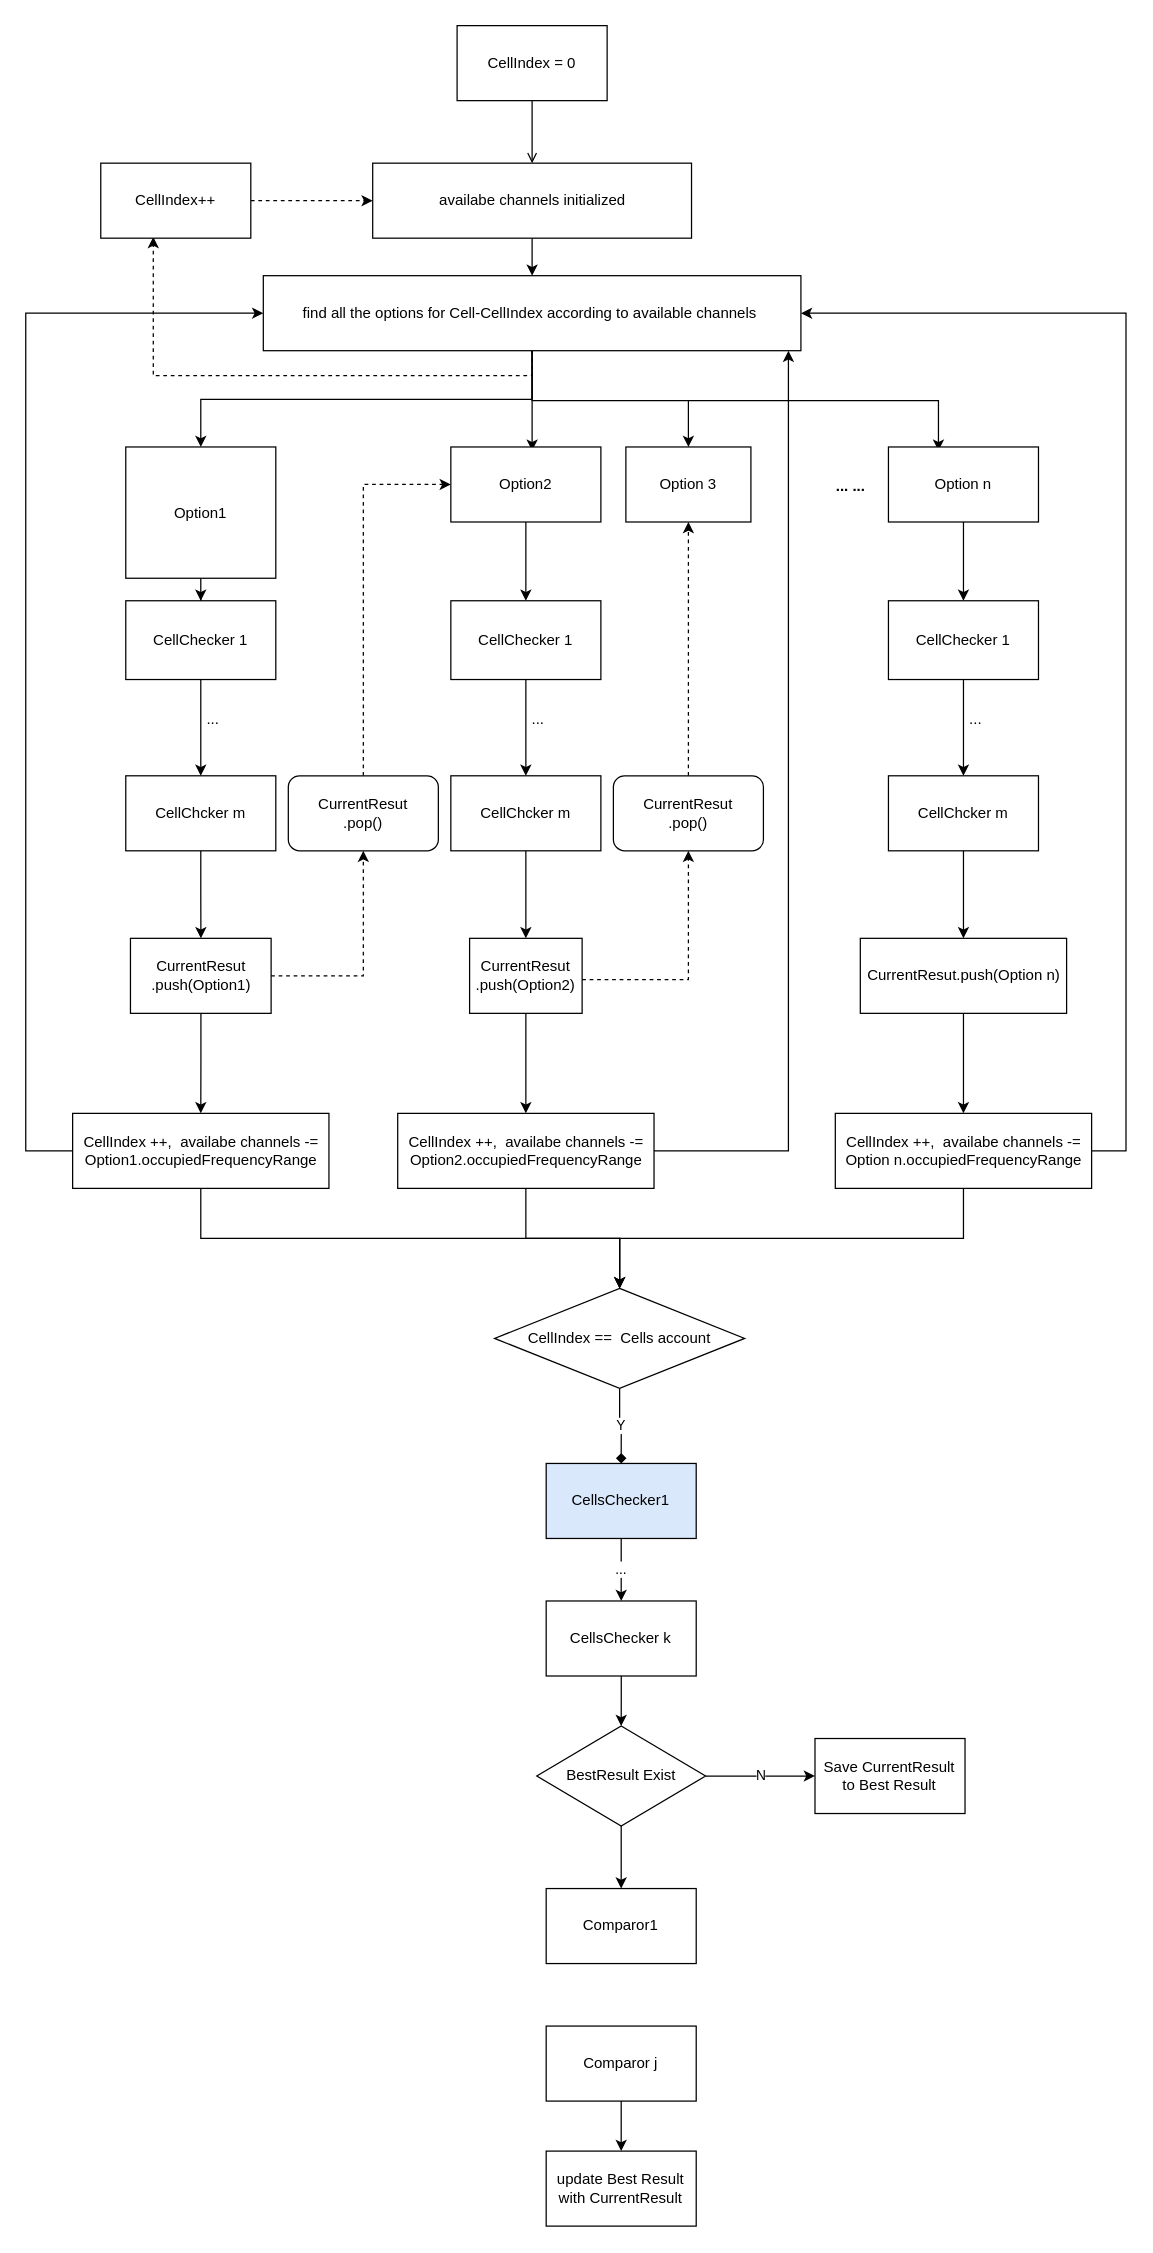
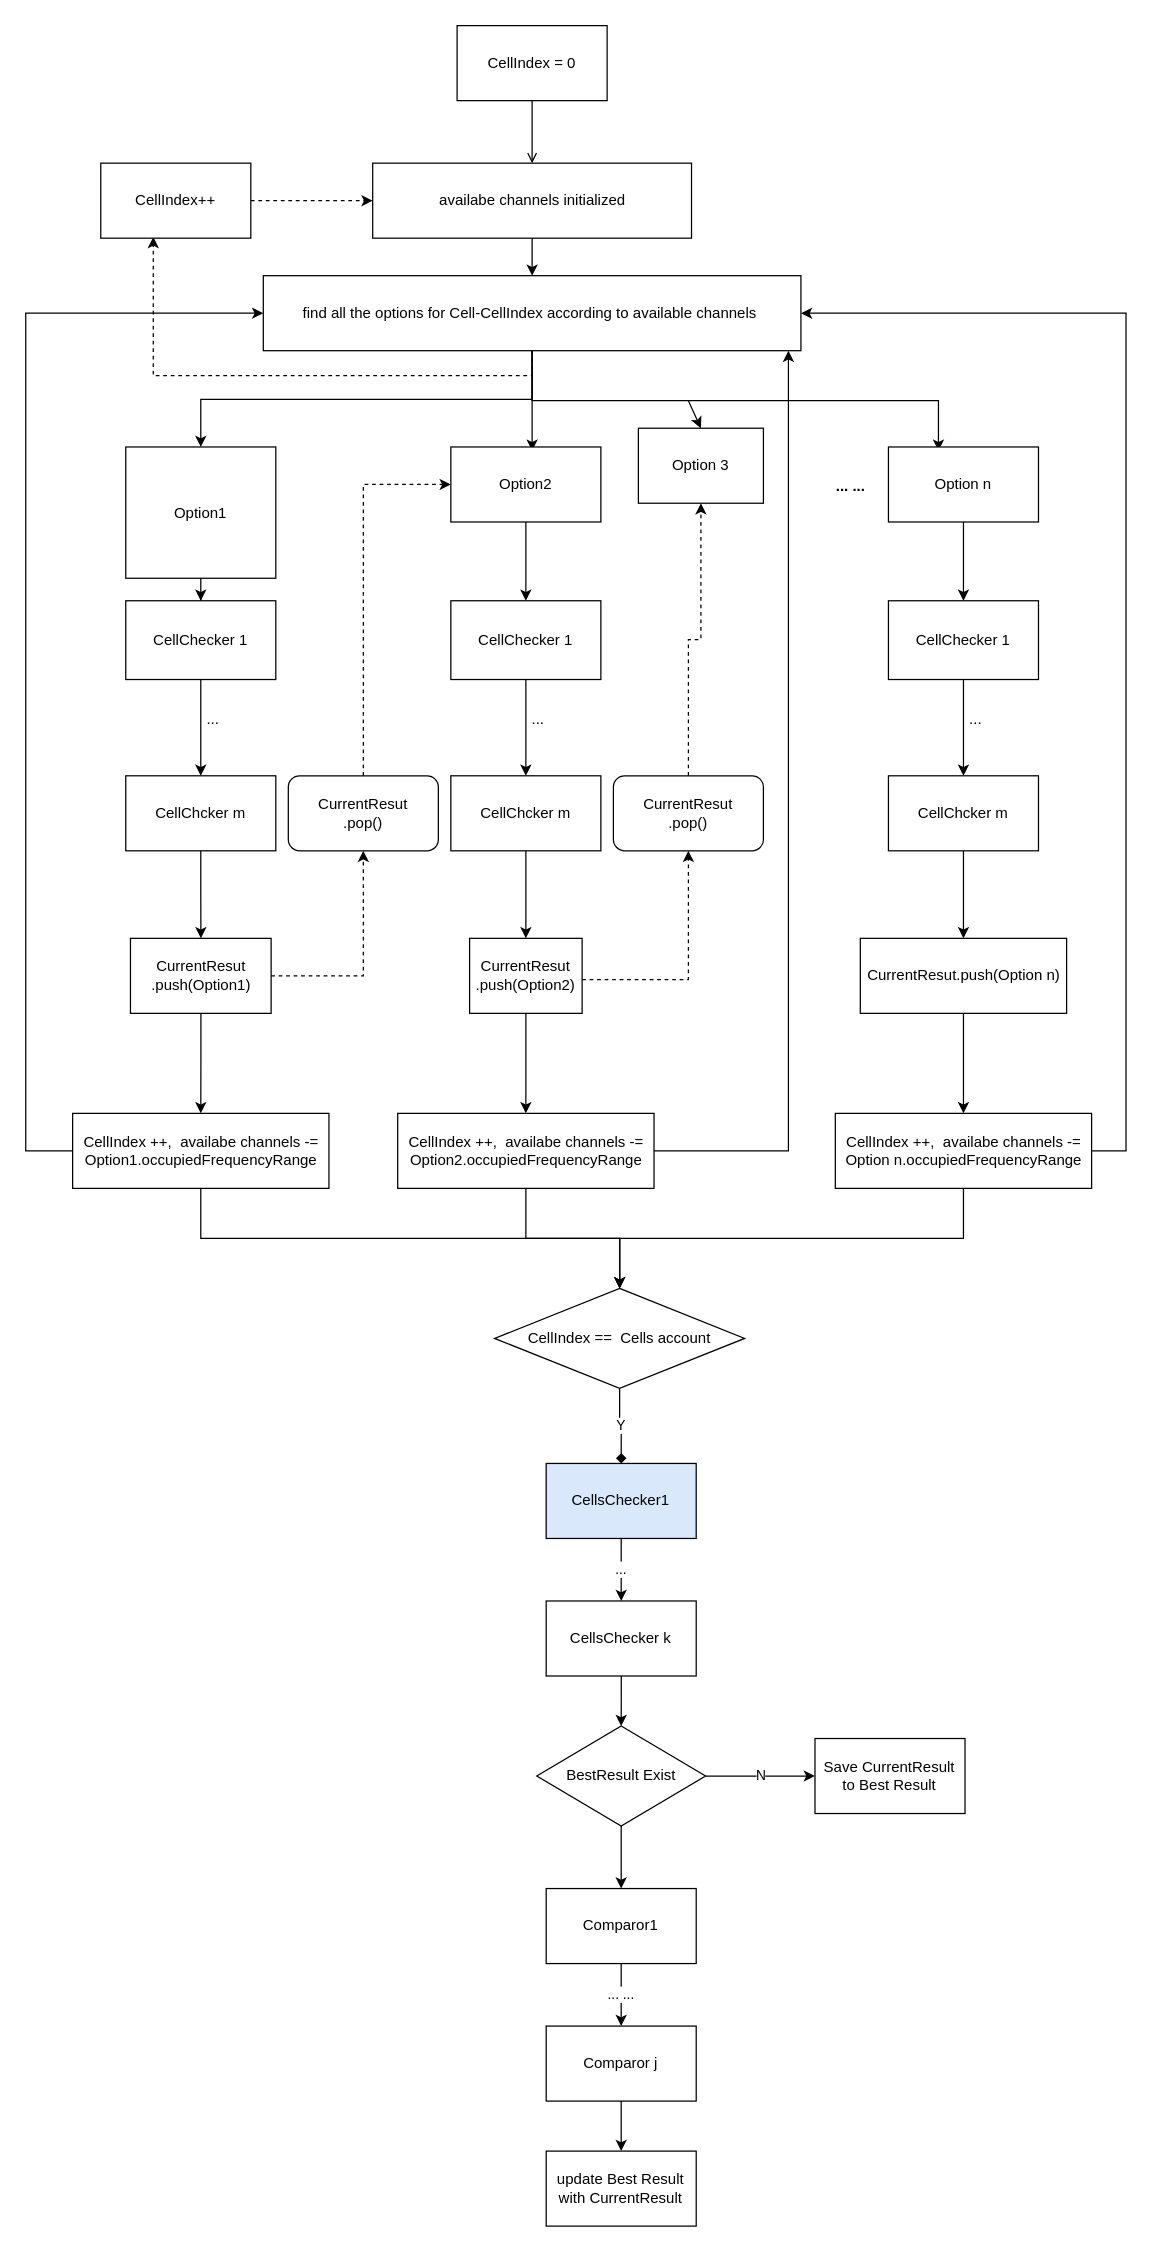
node "Option 3": moved (688, 484) -> (701, 466)
edge "Comparor1" -> "Comparor j": added, label "... ..."
